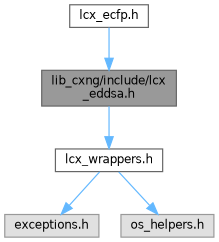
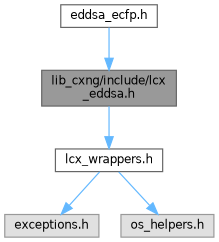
node "lcx_ecfp.h": label "lcx_ecfp.h" -> "eddsa_ecfp.h"
